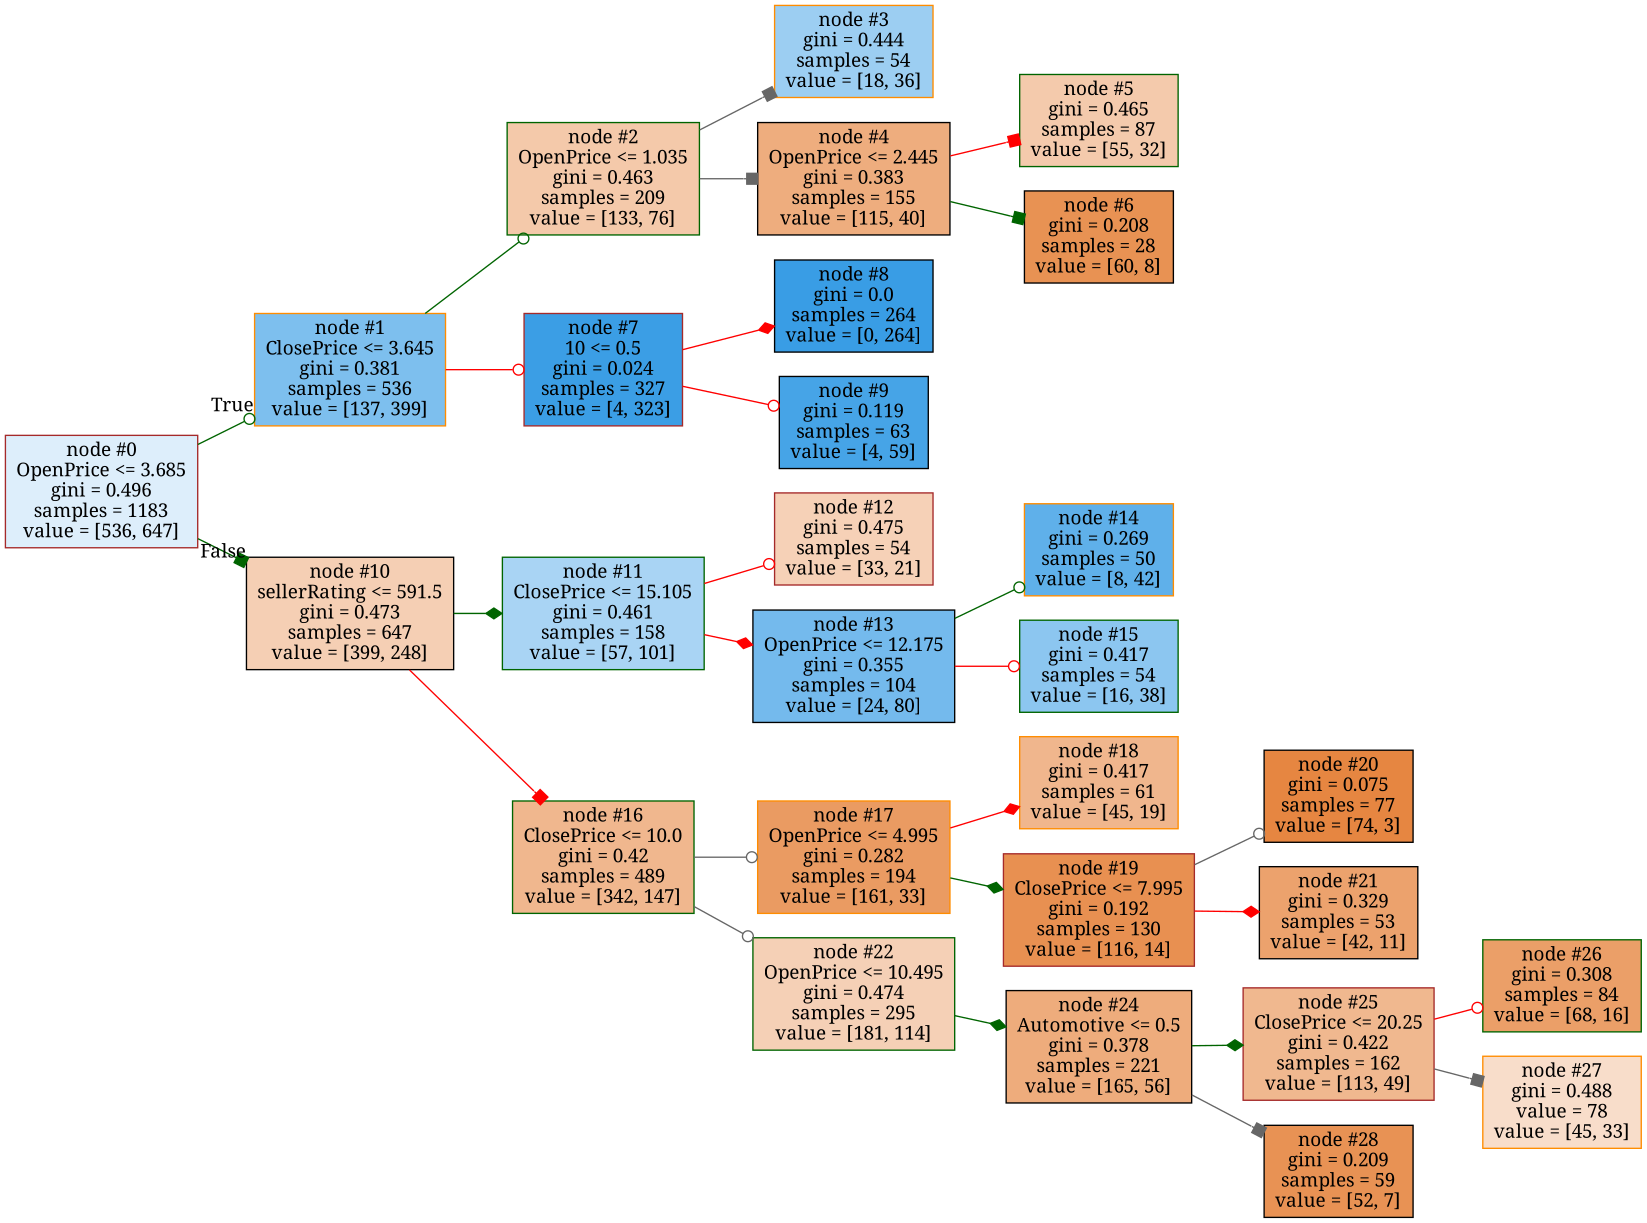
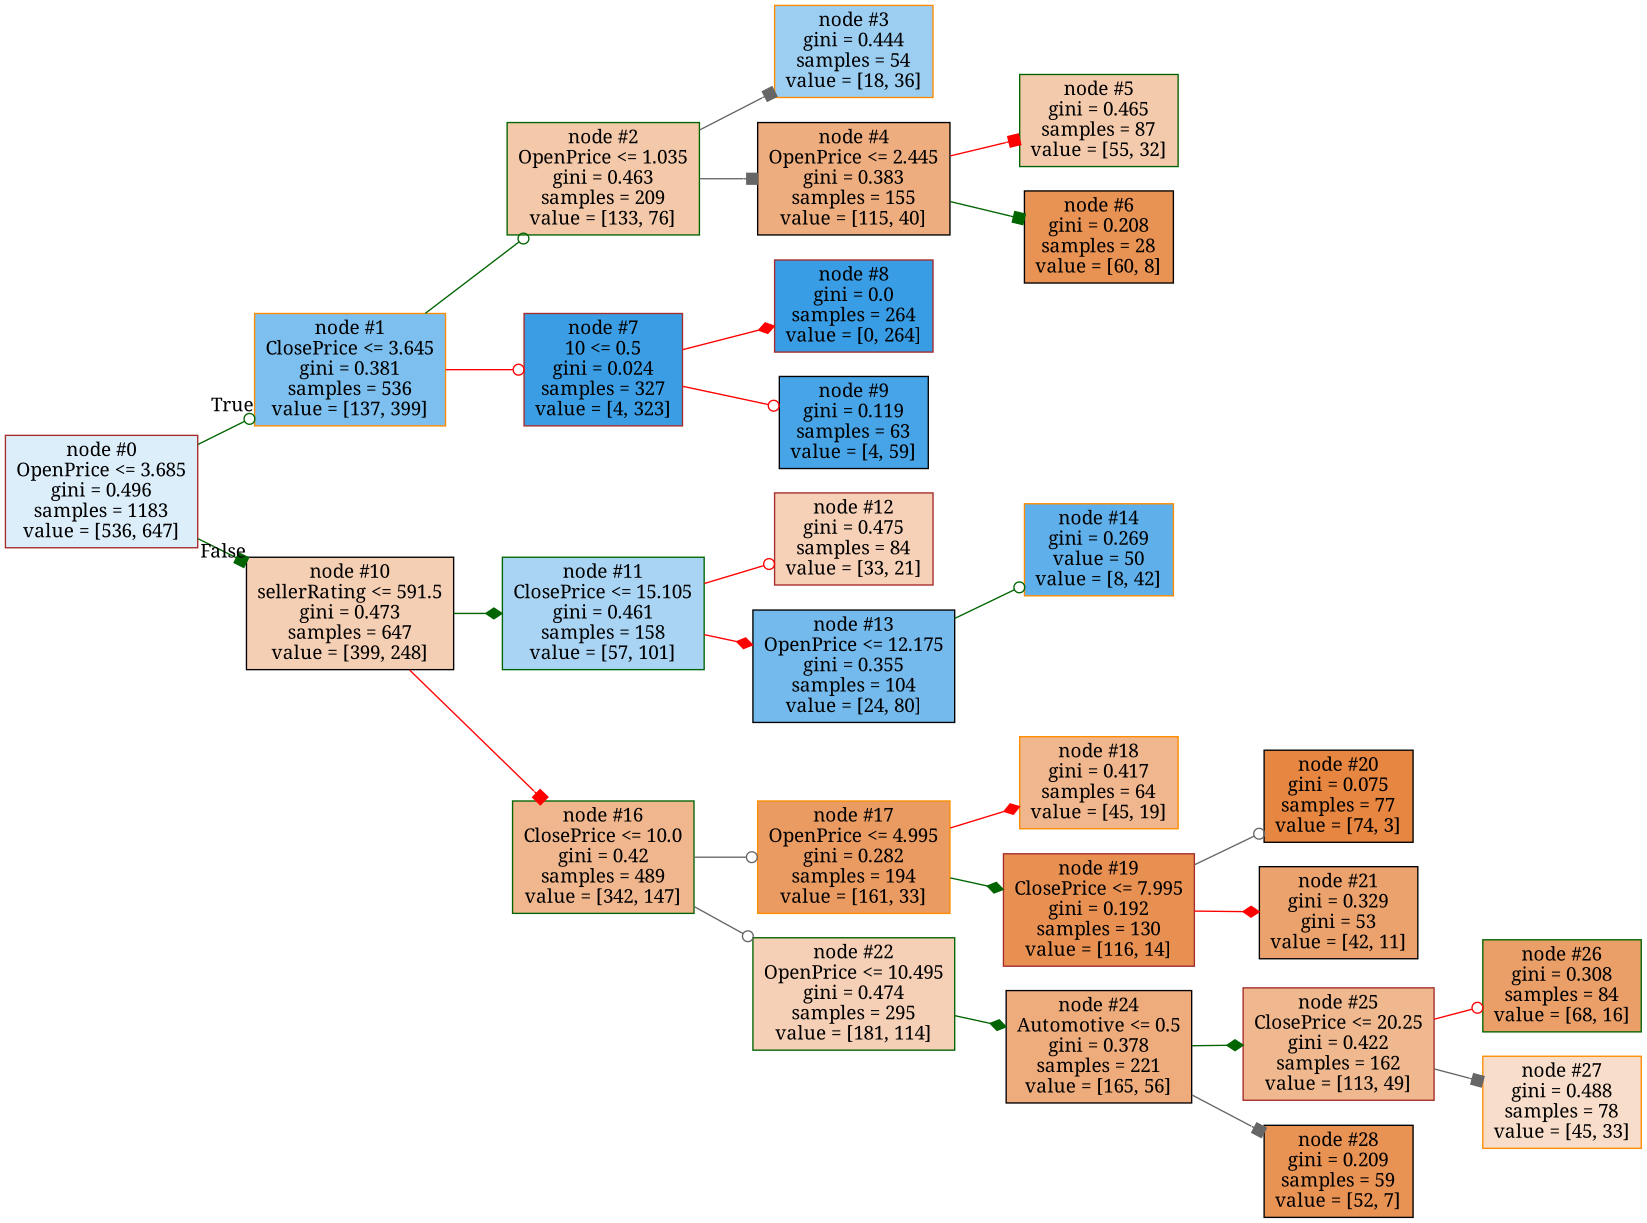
node "node #8 gini = 0.0 samples = 264 value = [0, 264]": color black -> brown
node "node #12 gini = 0.475 samples = 54 value = [33, 21]": label "node #12 gini = 0.475 samples = 54 value = [33, 21]" -> "node #12 gini = 0.475 samples = 84 value = [33, 21]"
node "node #14 gini = 0.269 samples = 50 value = [8, 42]": label "node #14 gini = 0.269 samples = 50 value = [8, 42]" -> "node #14 gini = 0.269 value = 50 value = [8, 42]"
node "node #15 gini = 0.417 samples = 54 value = [16, 38]": removed
node "node #18 gini = 0.417 samples = 61 value = [45, 19]": label "node #18 gini = 0.417 samples = 61 value = [45, 19]" -> "node #18 gini = 0.417 samples = 64 value = [45, 19]"
node "node #21 gini = 0.329 samples = 53 value = [42, 11]": label "node #21 gini = 0.329 samples = 53 value = [42, 11]" -> "node #21 gini = 0.329 gini = 53 value = [42, 11]"
node "node #27 gini = 0.488 value = 78 value = [45, 33]": label "node #27 gini = 0.488 value = 78 value = [45, 33]" -> "node #27 gini = 0.488 samples = 78 value = [45, 33]"
